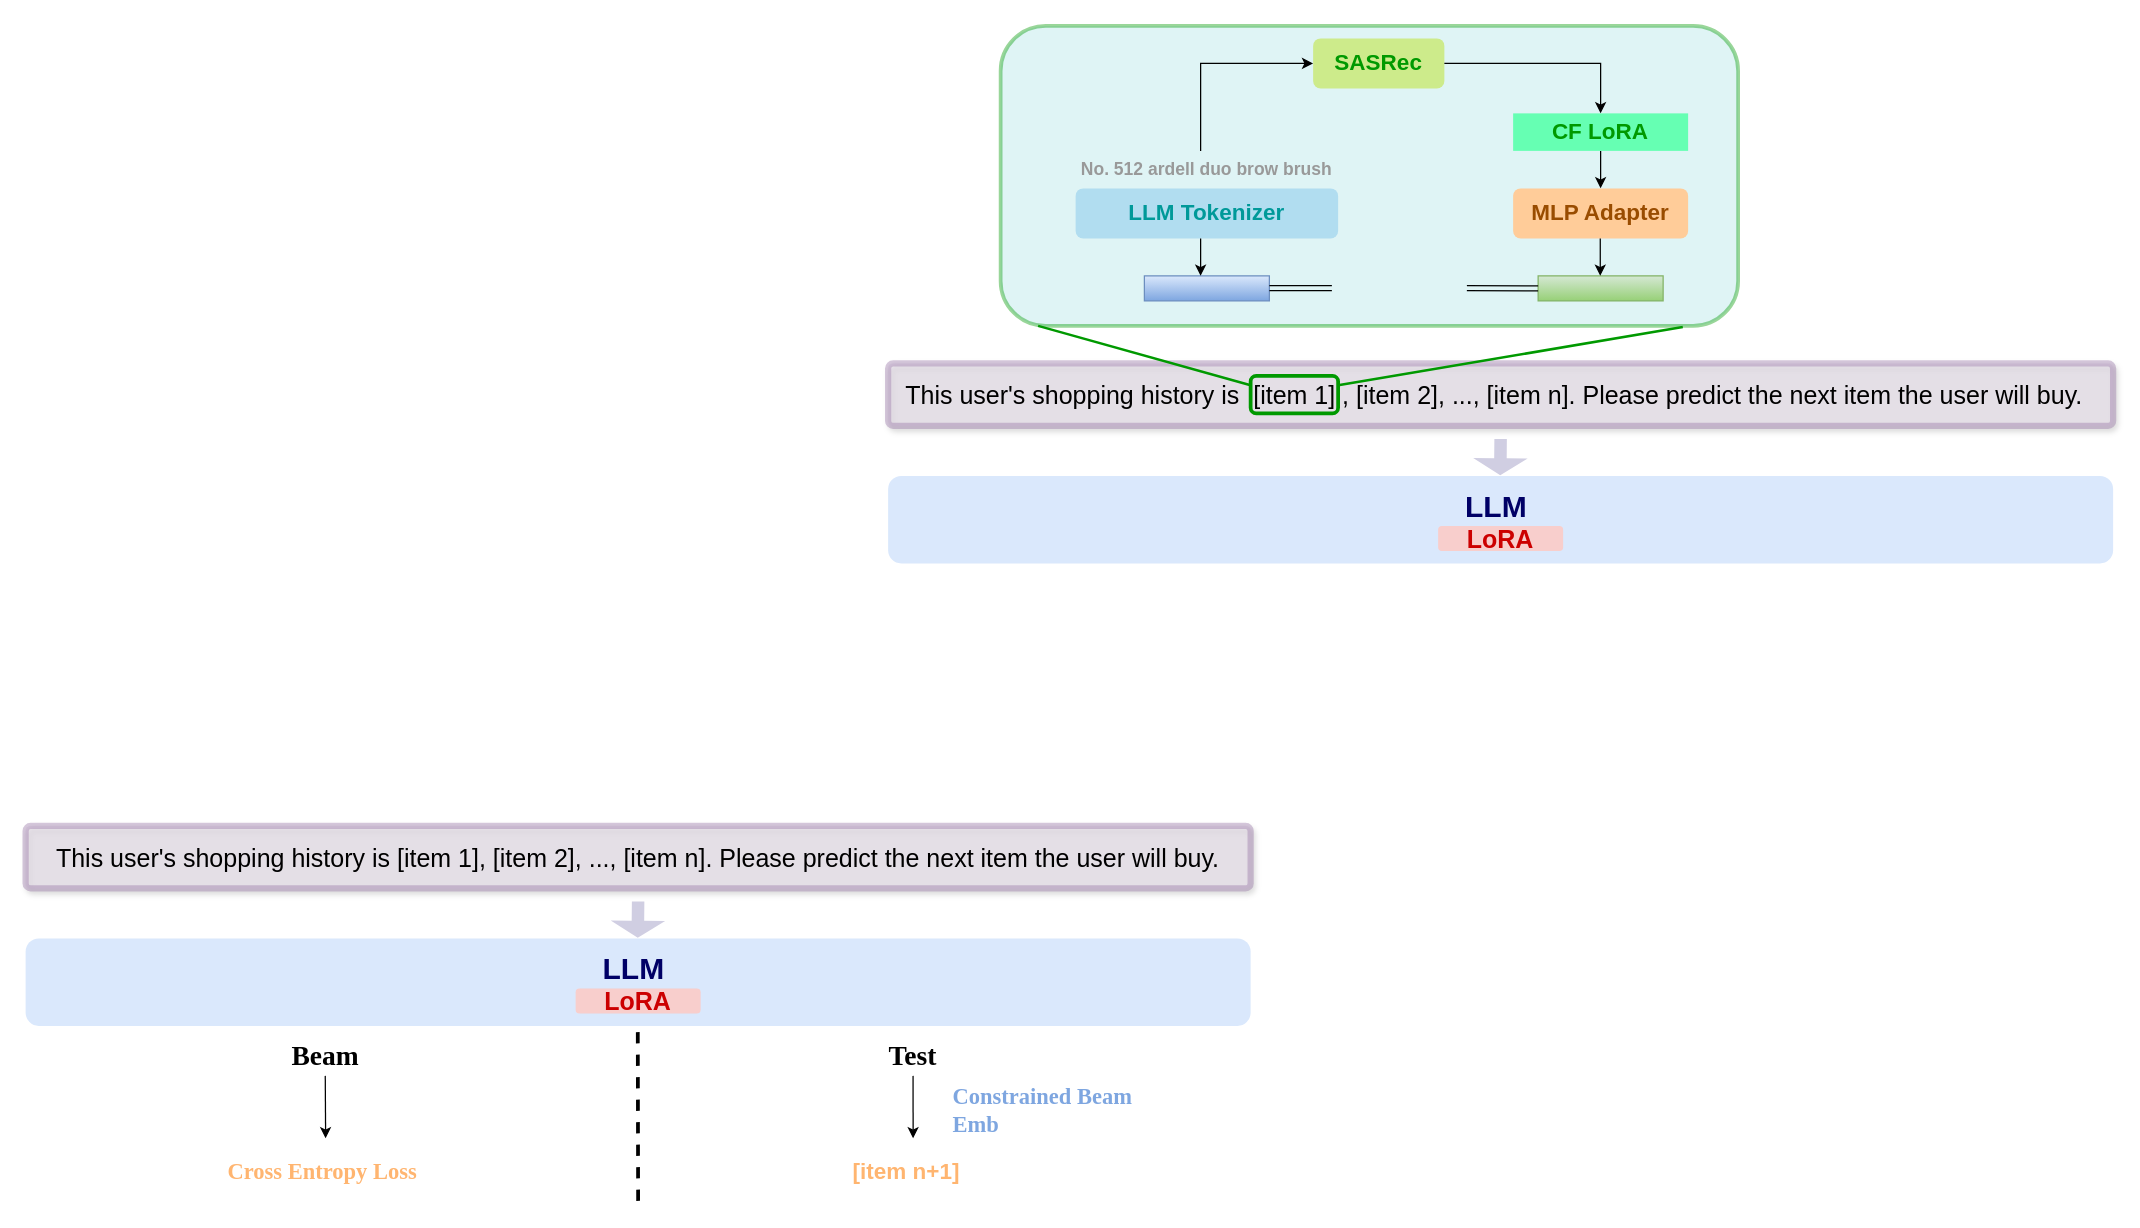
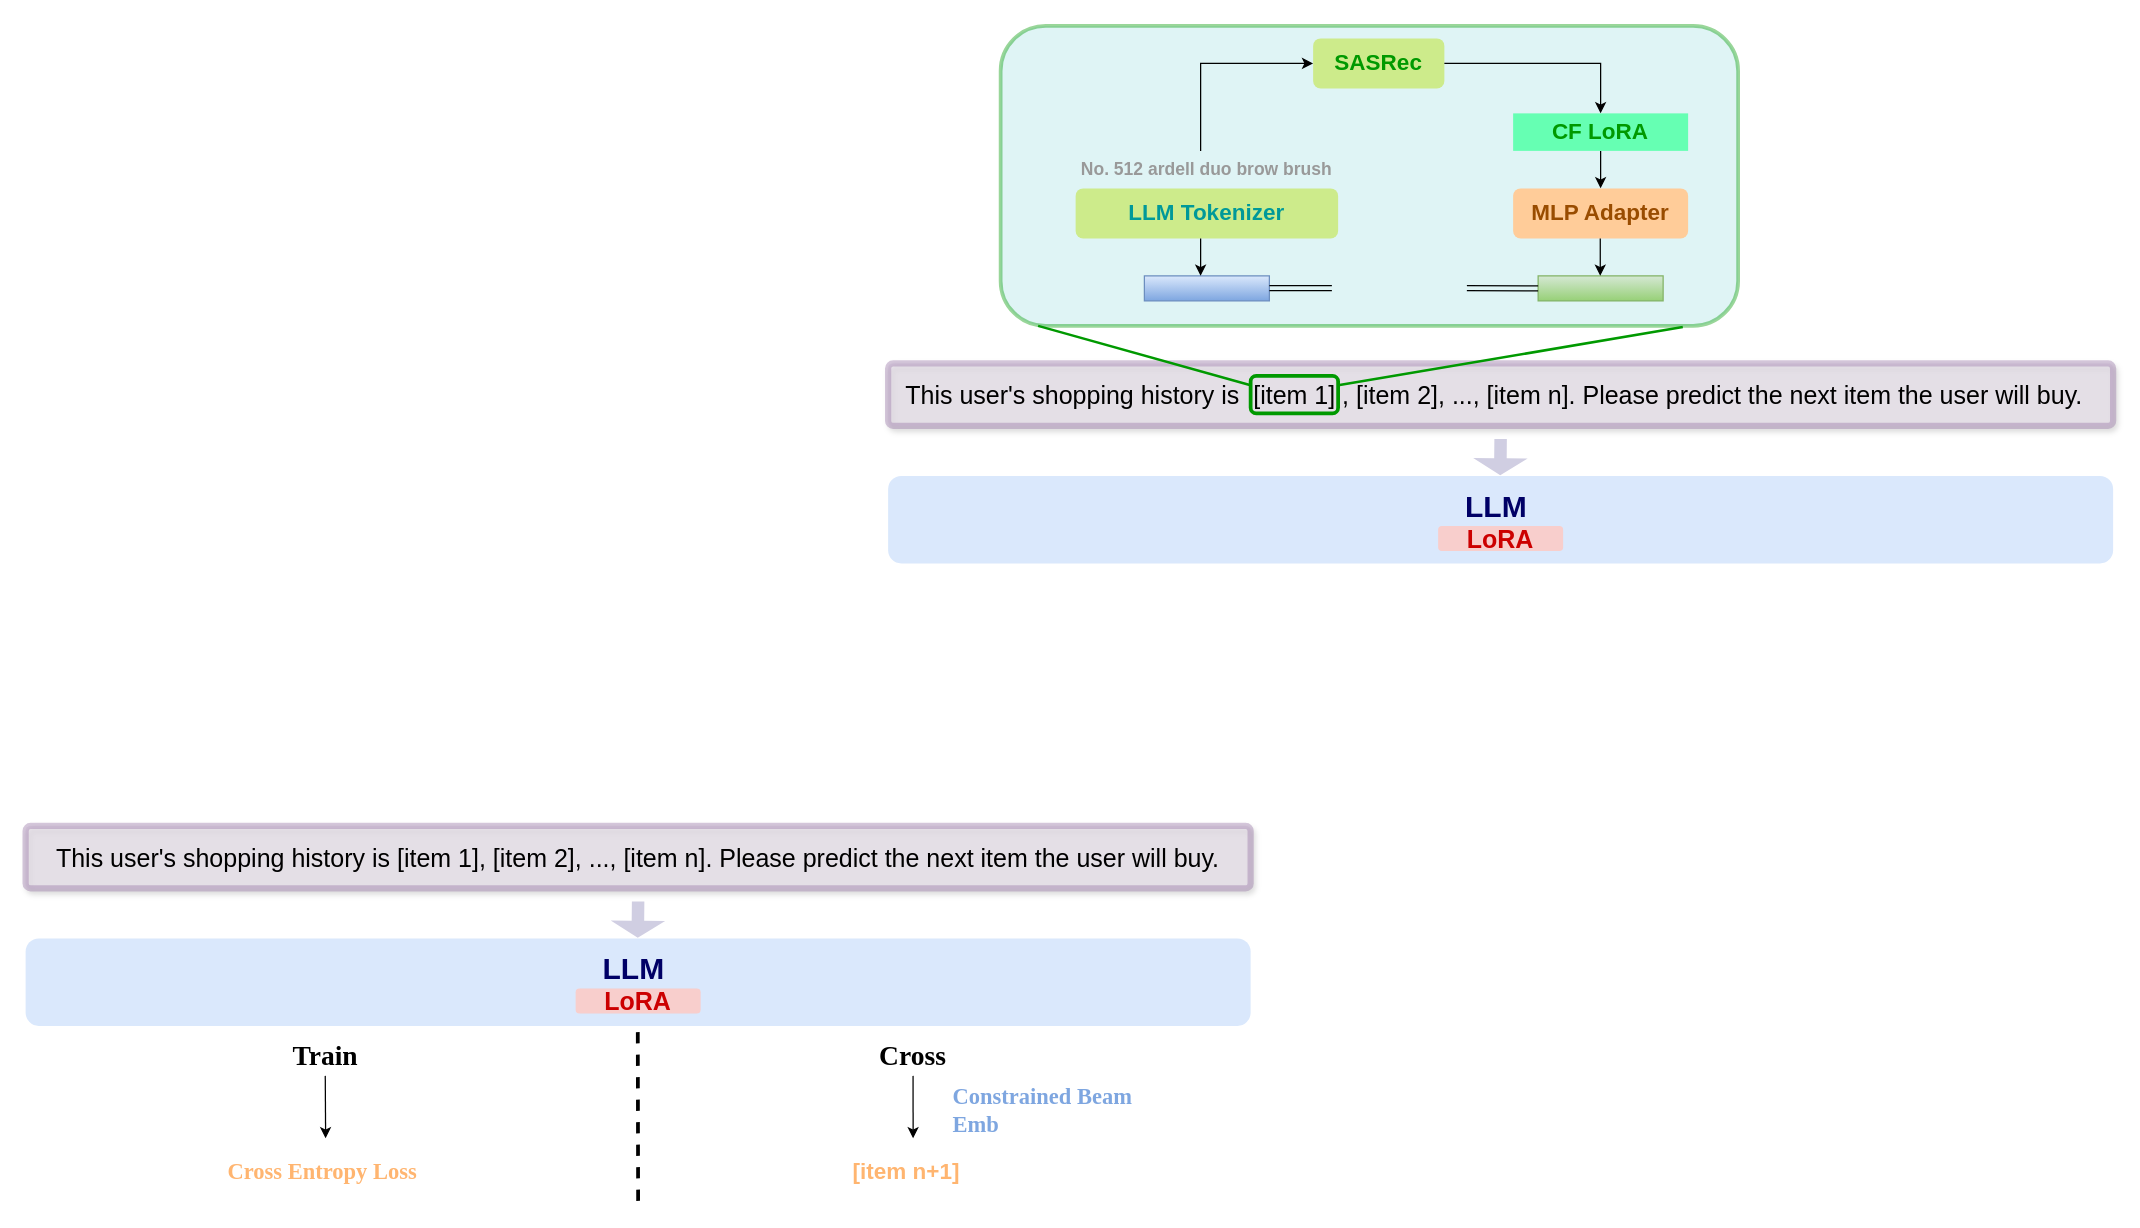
node "LLM Tokenizer": fillcolor #b1ddf0 -> #cdeb8b
node "Beam": label "Beam" -> "Train"
node "Test": label "Test" -> "Cross"
